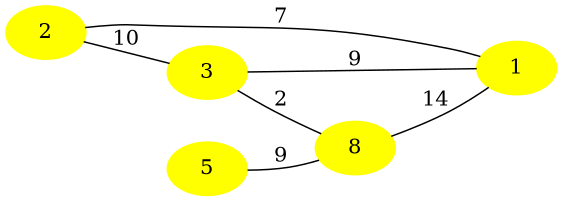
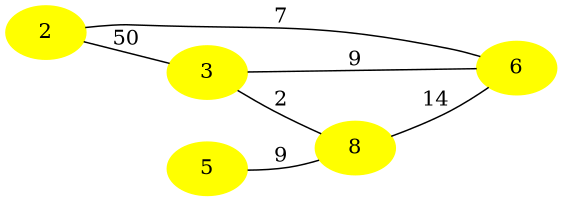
edge "2" -- "3": label "10" -> "50"
node "1": label "1" -> "6"
